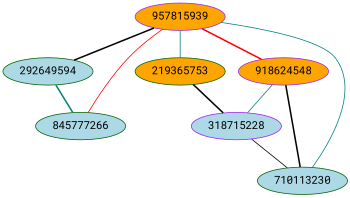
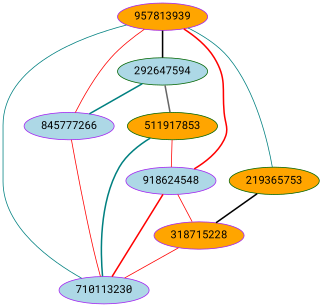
node "957815939": label "957815939" -> "957813939"
node "292649594": label "292649594" -> "292647594"
node "918624548": fillcolor orange -> lightblue
edge "918624548" -- "318715228": color teal -> red
node "845777266": color darkgreen -> purple
node "511917853": added
node "318715228": fillcolor lightblue -> orange
edge "918624548" -- "710113230": color black -> red
edge "318715228" -- "710113230": color black -> red
node "710113230": color darkgreen -> purple
edge "845777266" -- "710113230": added
